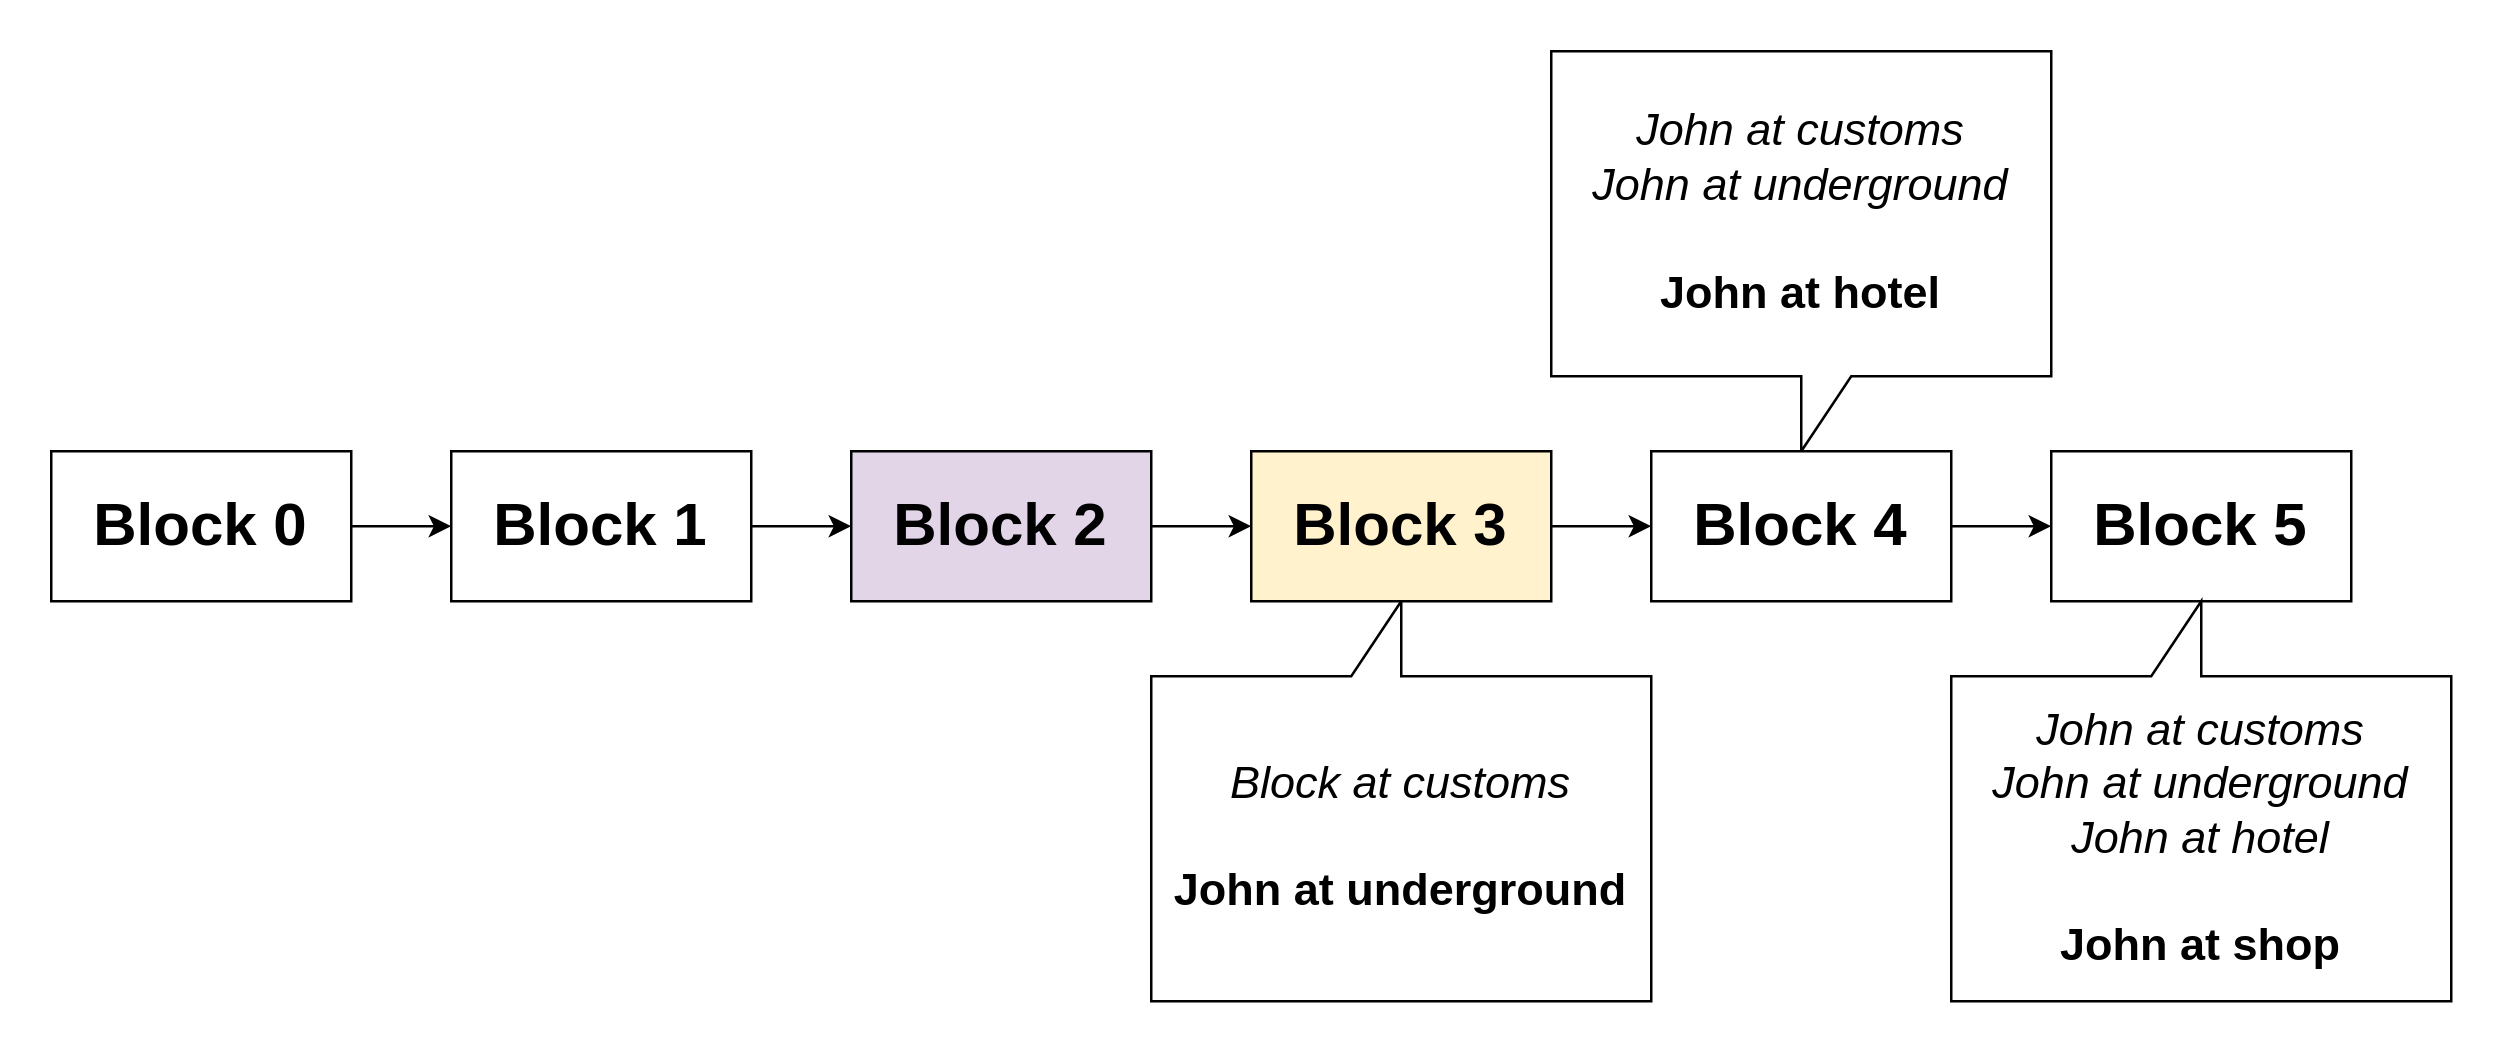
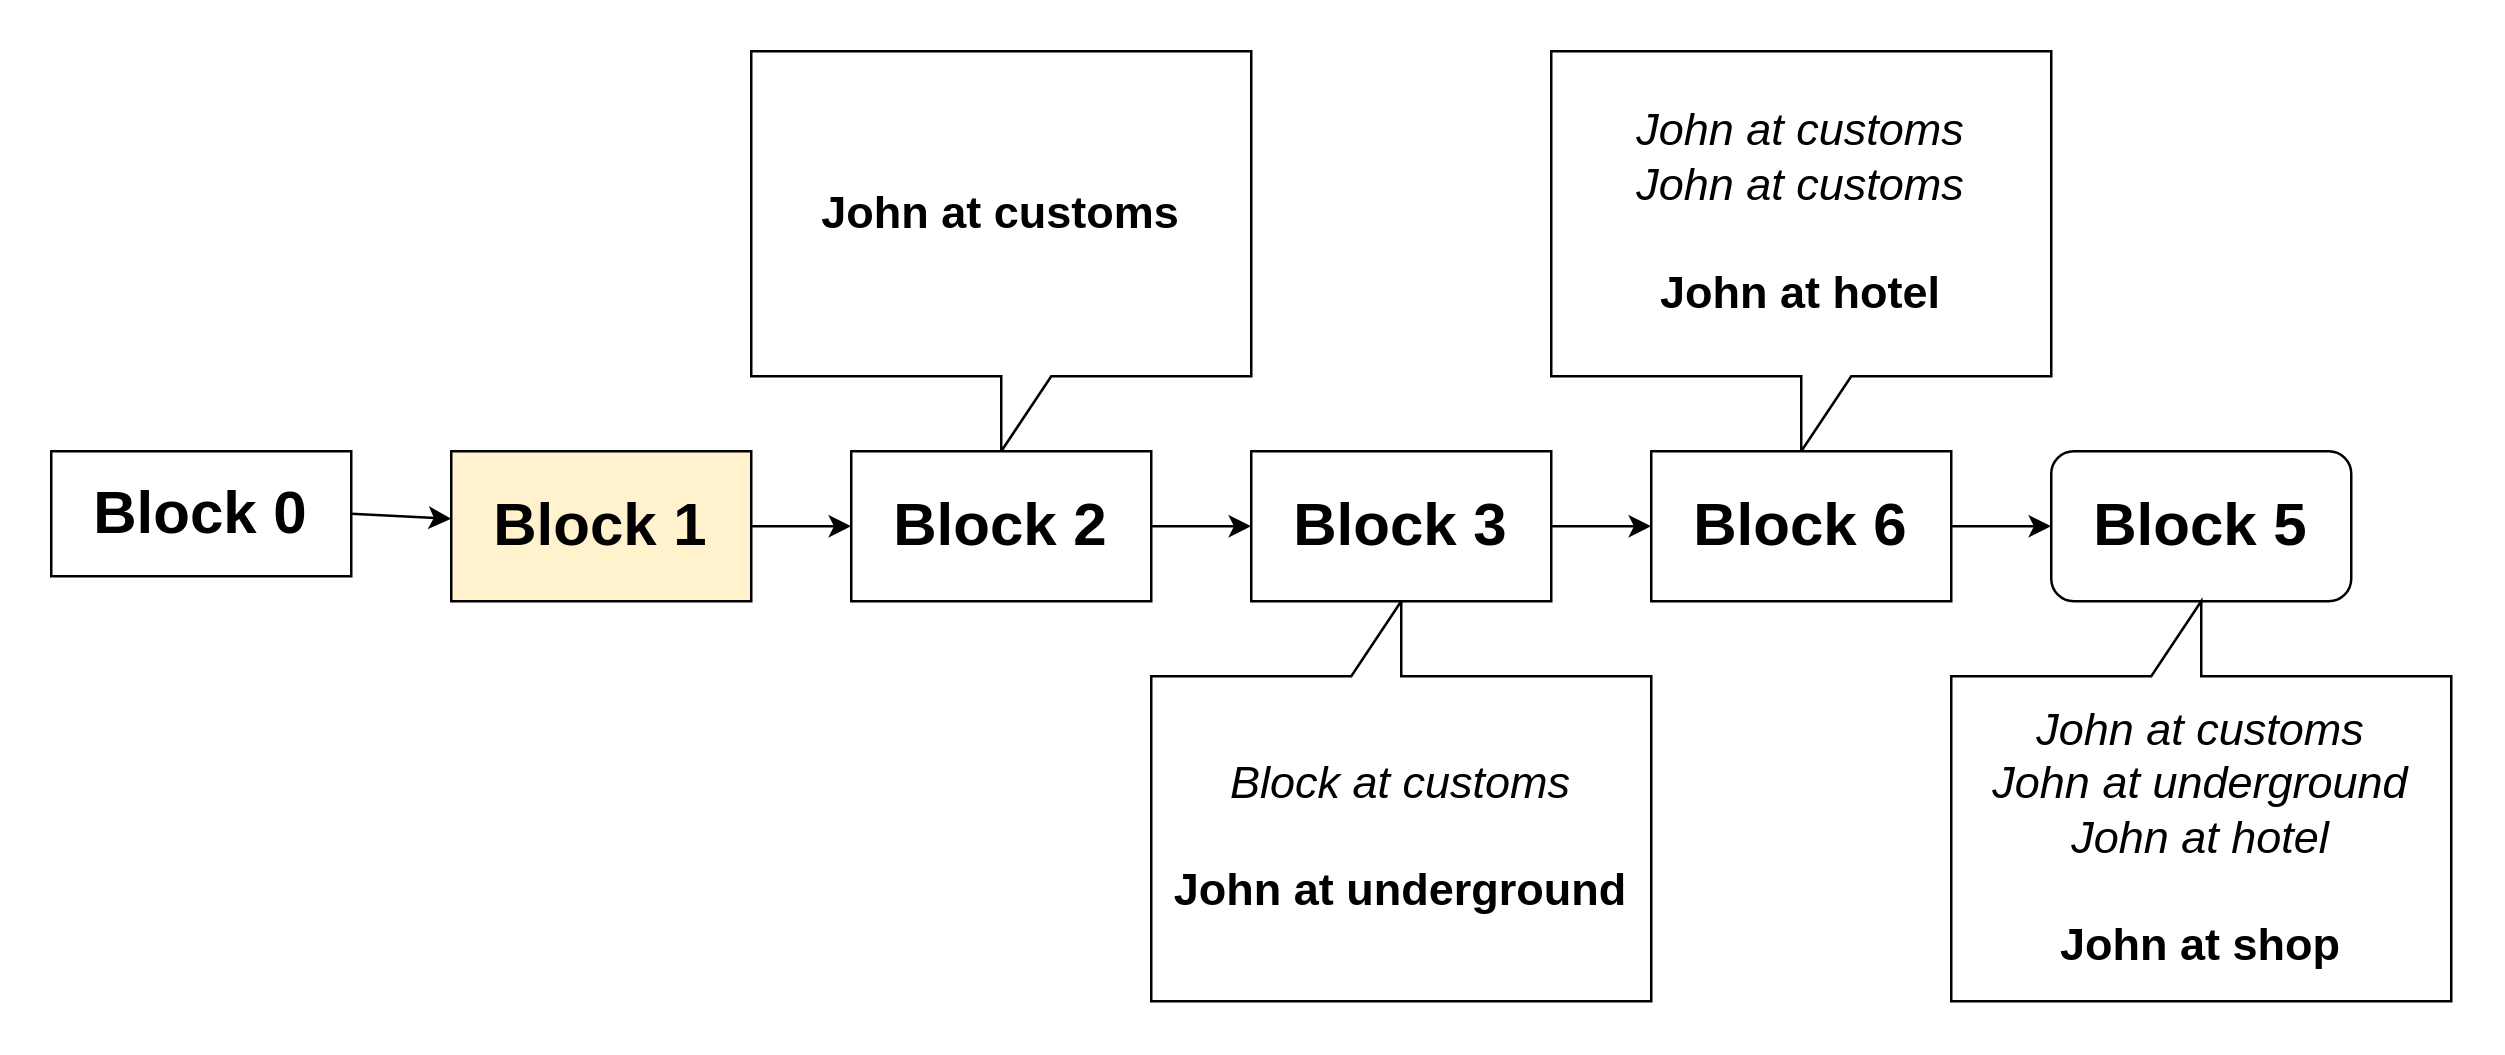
node "John at customsJohn at underground John at hotel": label "John at customsJohn at underground John at hotel" -> "John at customsJohn at customs John at hotel"
node "John at customs": added
node "Block 0": size 300x150 -> 300x125
node "Block 1": fillcolor #ffffff -> #fff2cc
node "Block 2": fillcolor #e1d5e7 -> #ffffff
node "Block 3": fillcolor #fff2cc -> #ffffff
node "Block 4": label "Block 4" -> "Block 6"
node "Block 5": shape rectangle -> rounded rectangle
